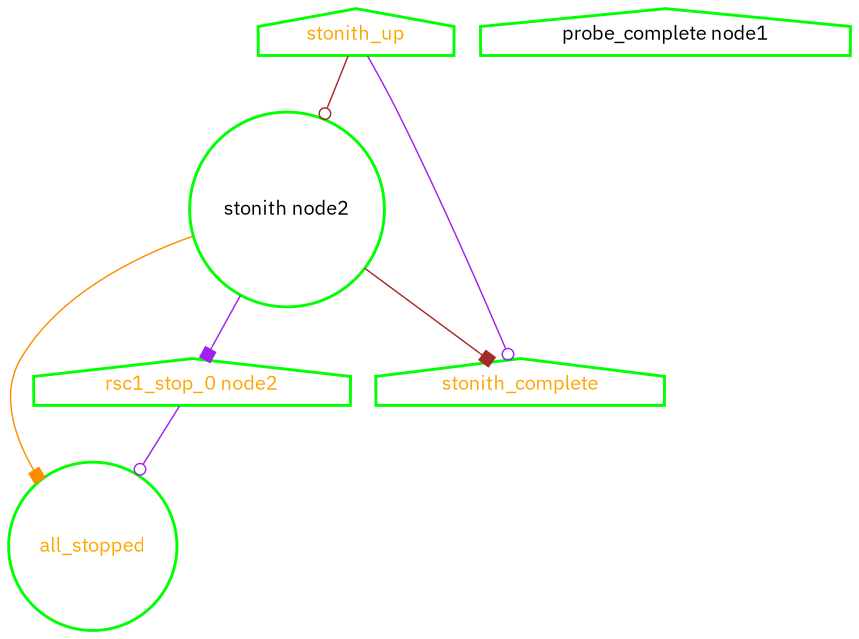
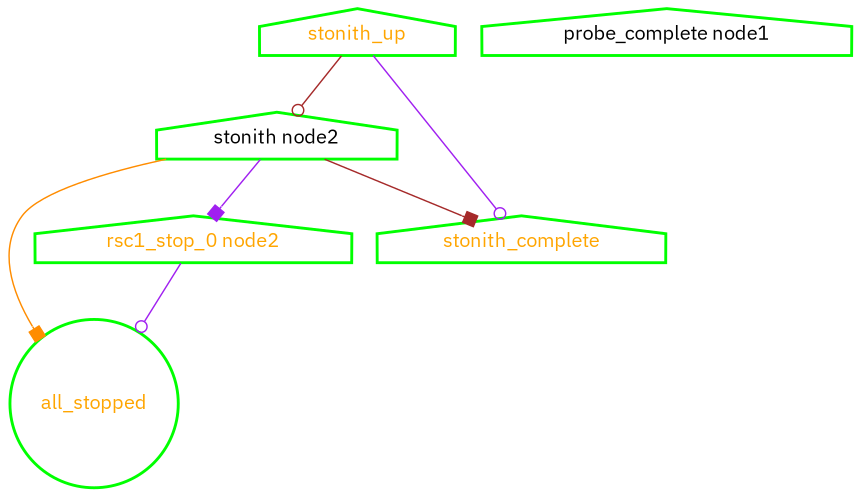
node "stonith node2": shape circle -> house
